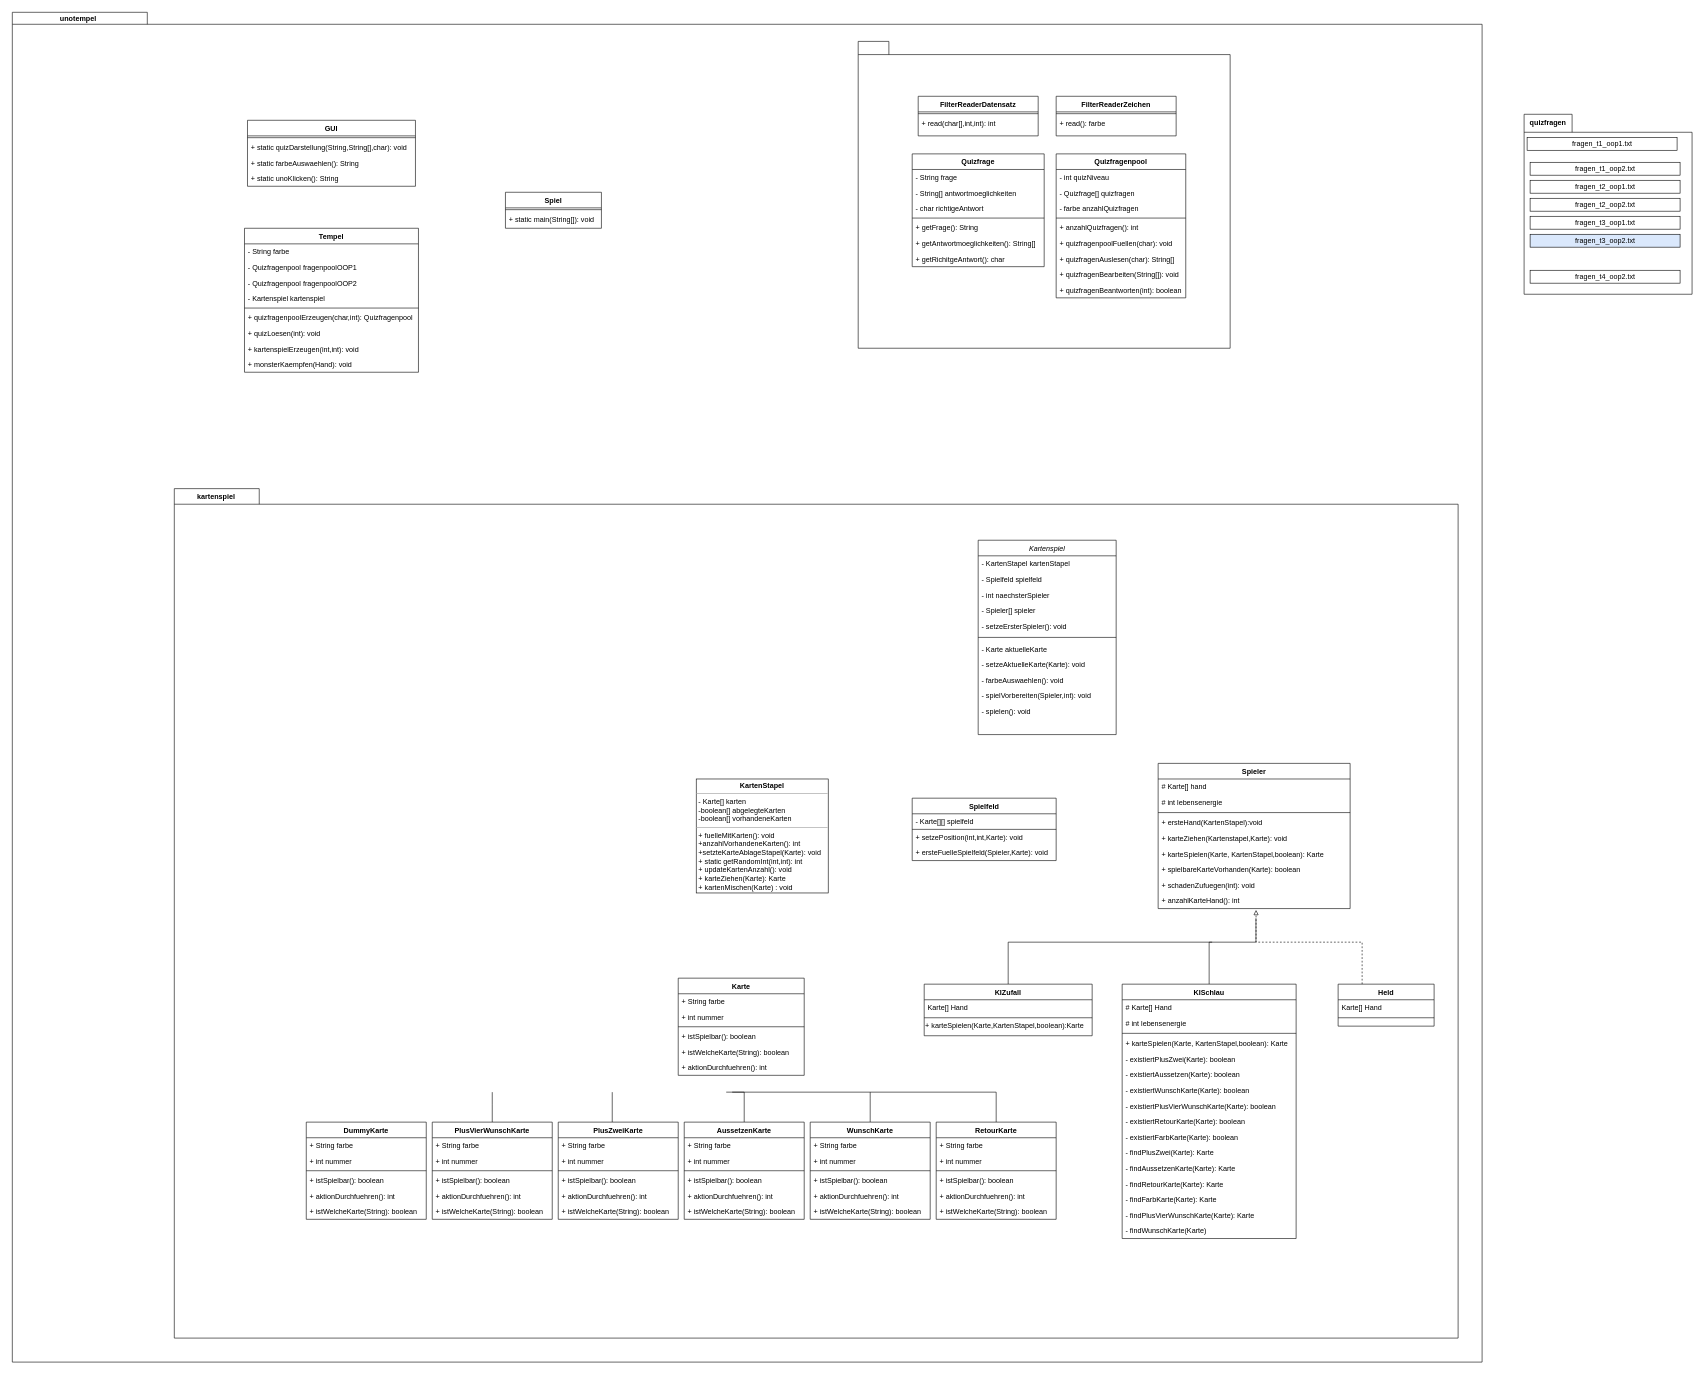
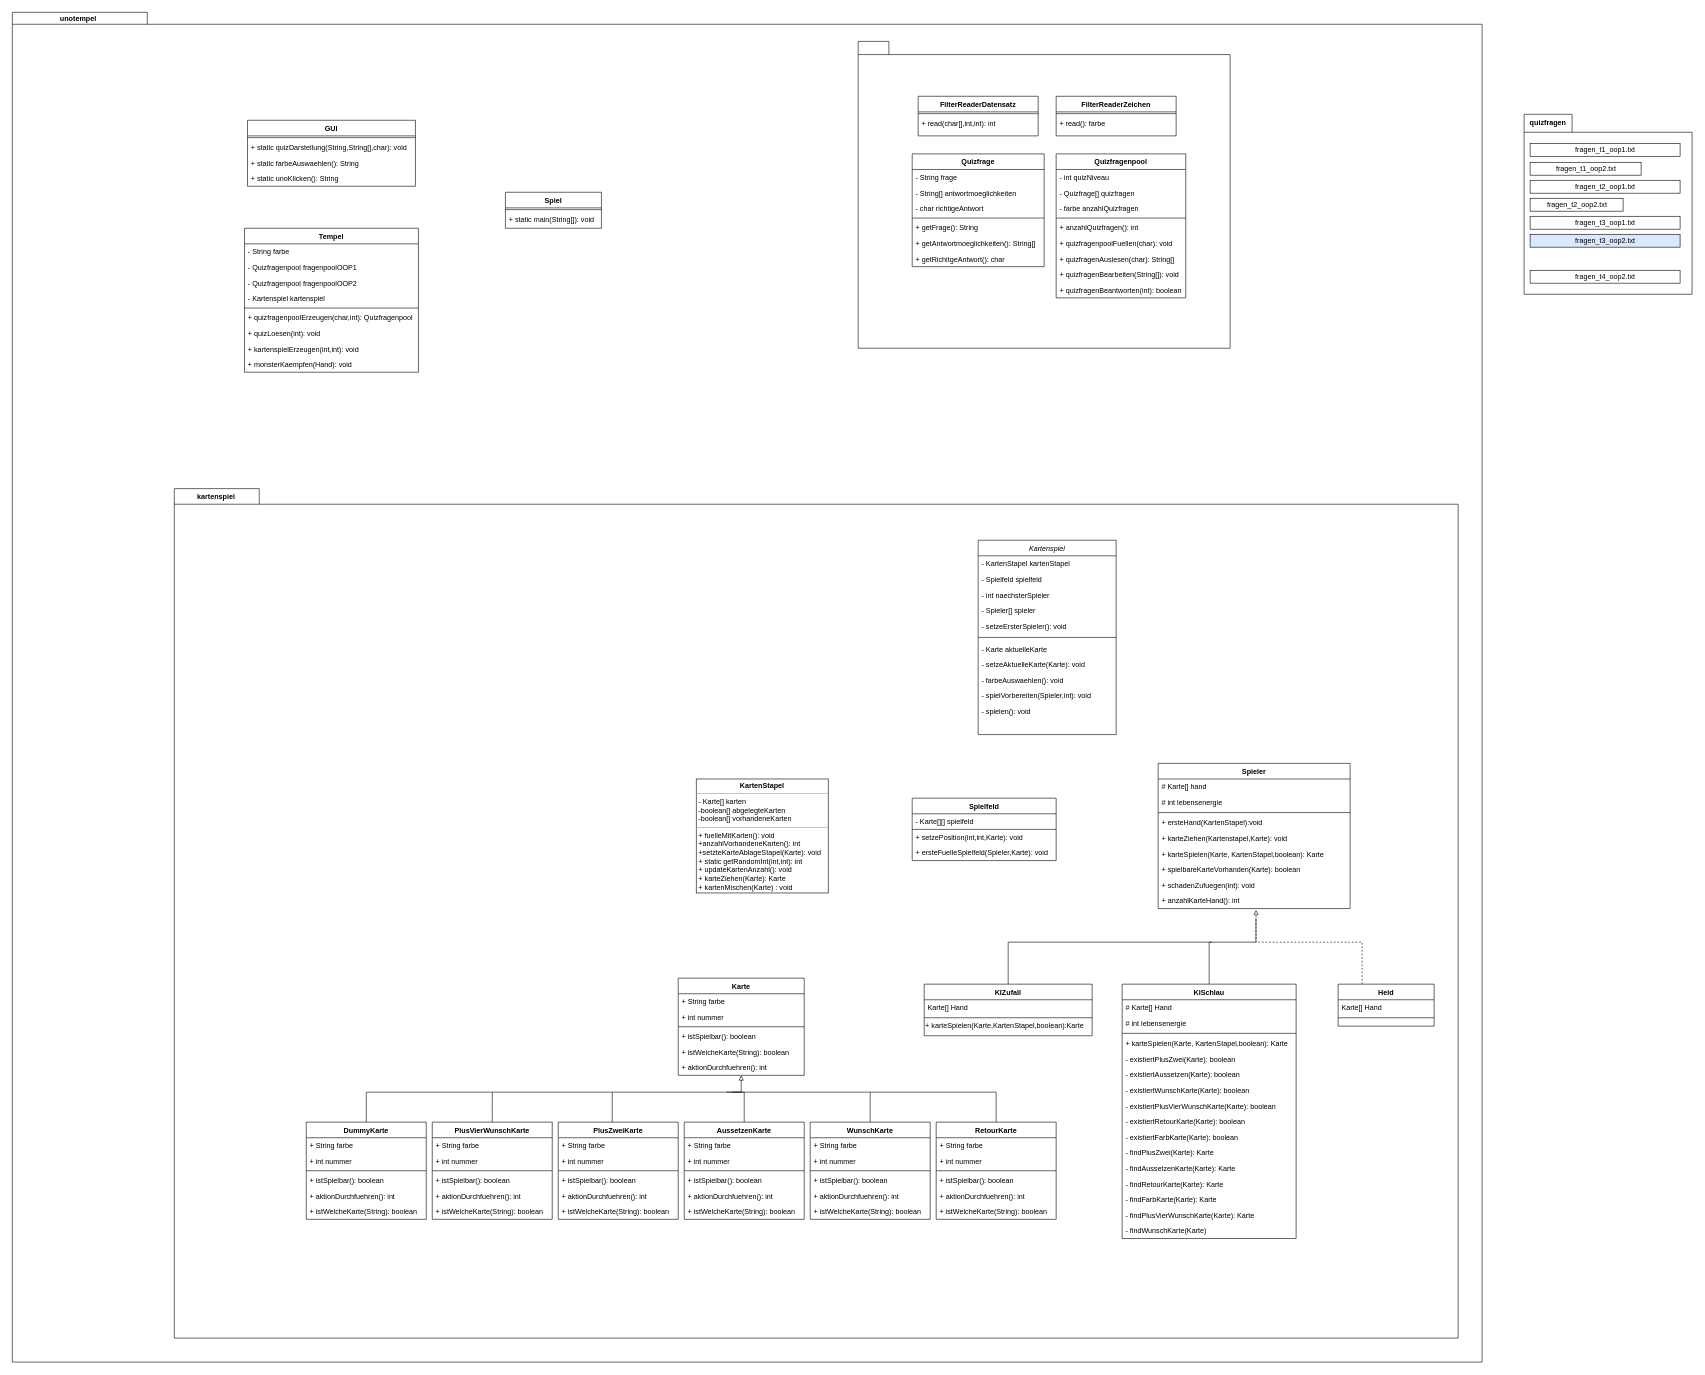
node "fragen_t1_oop1.txt": moved (1602, 144) -> (1605, 150)
node "fragen_t1_oop2.txt": size 150x13 -> 111x13
node "fragen_t2_oop2.txt": size 150x13 -> 93x13
edge "DummyKarte" -> "Karte": added
